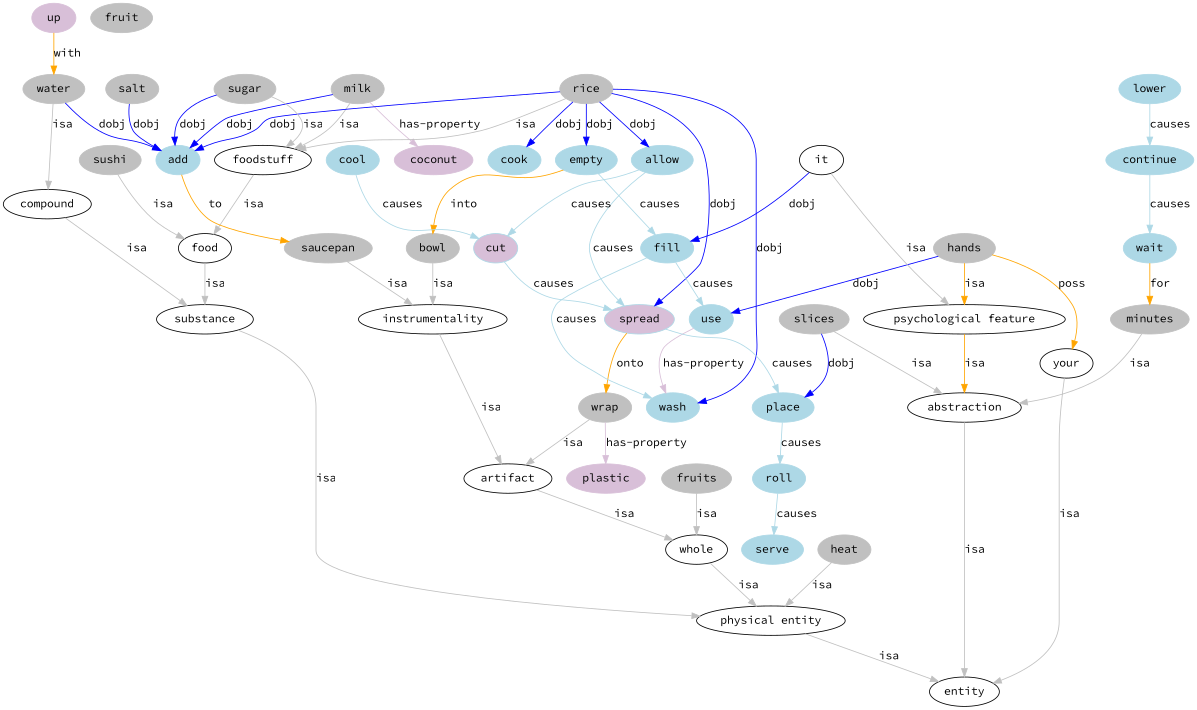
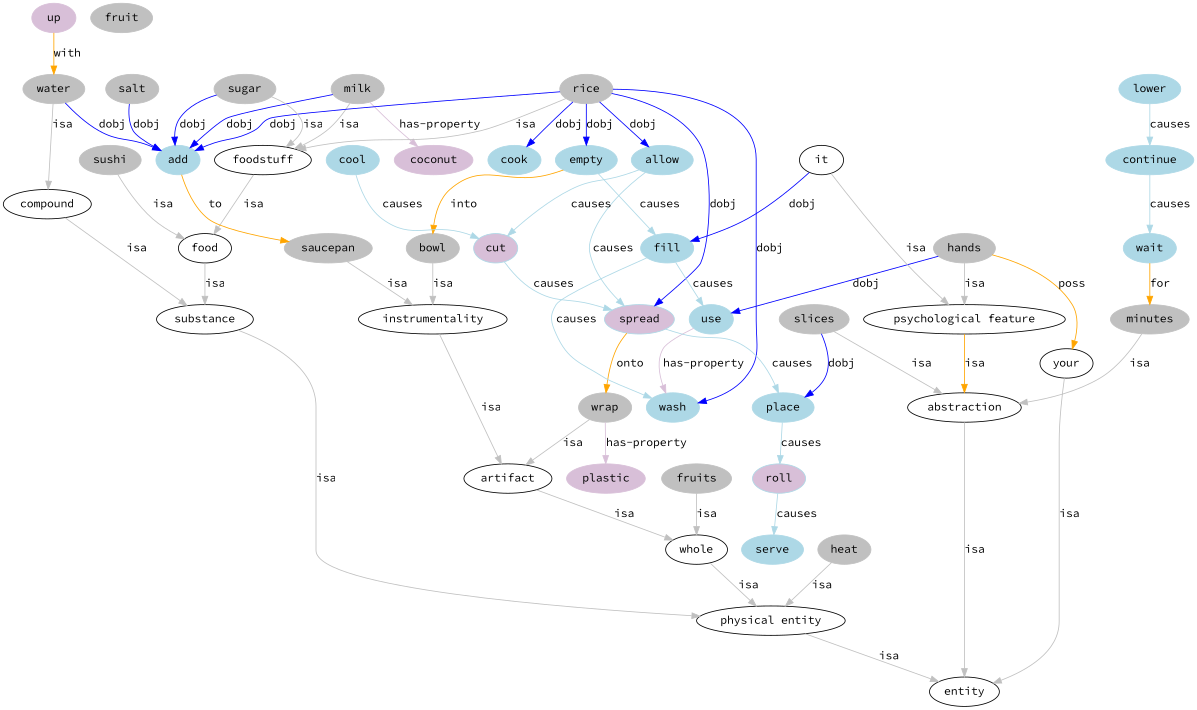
edge "hands" -> "psychological feature": color orange -> grey
node "roll": fillcolor lightblue -> thistle
